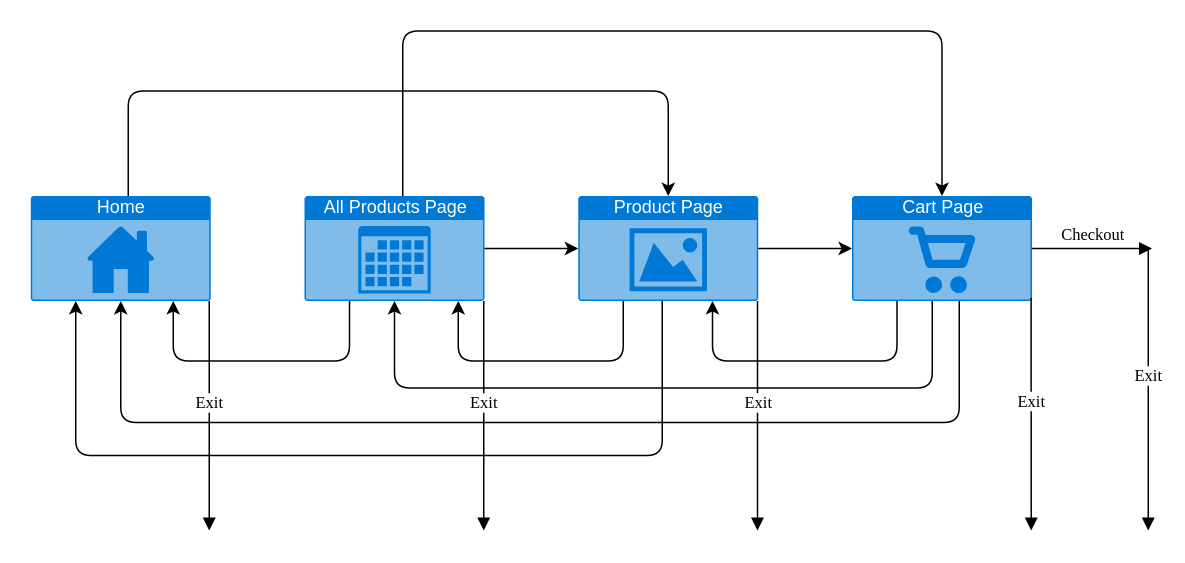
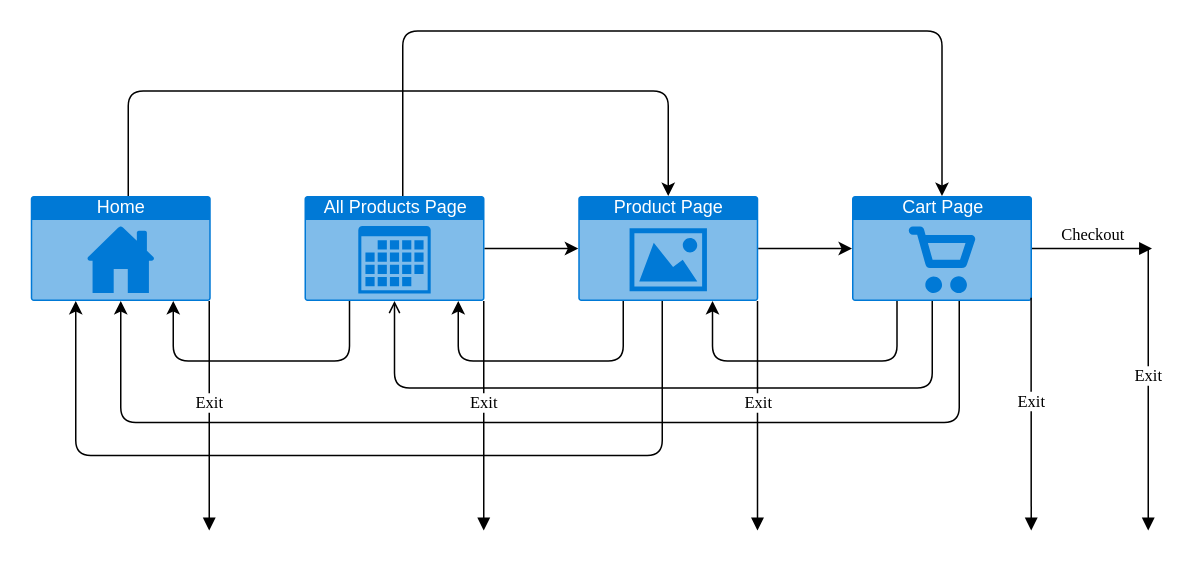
edge "Cart Page" -> "All Products Page": arrowhead classic -> open
